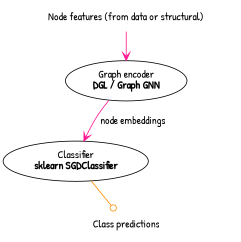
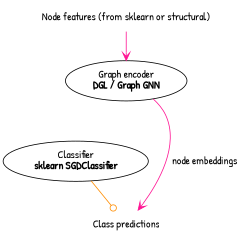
node "Node features (from data or structural)": label "Node features (from data or structural)" -> "Node features (from sklearn or structural)"
edge "Graph encoder" -> "Classifier": now "Graph encoder" -> "Class predictions"
